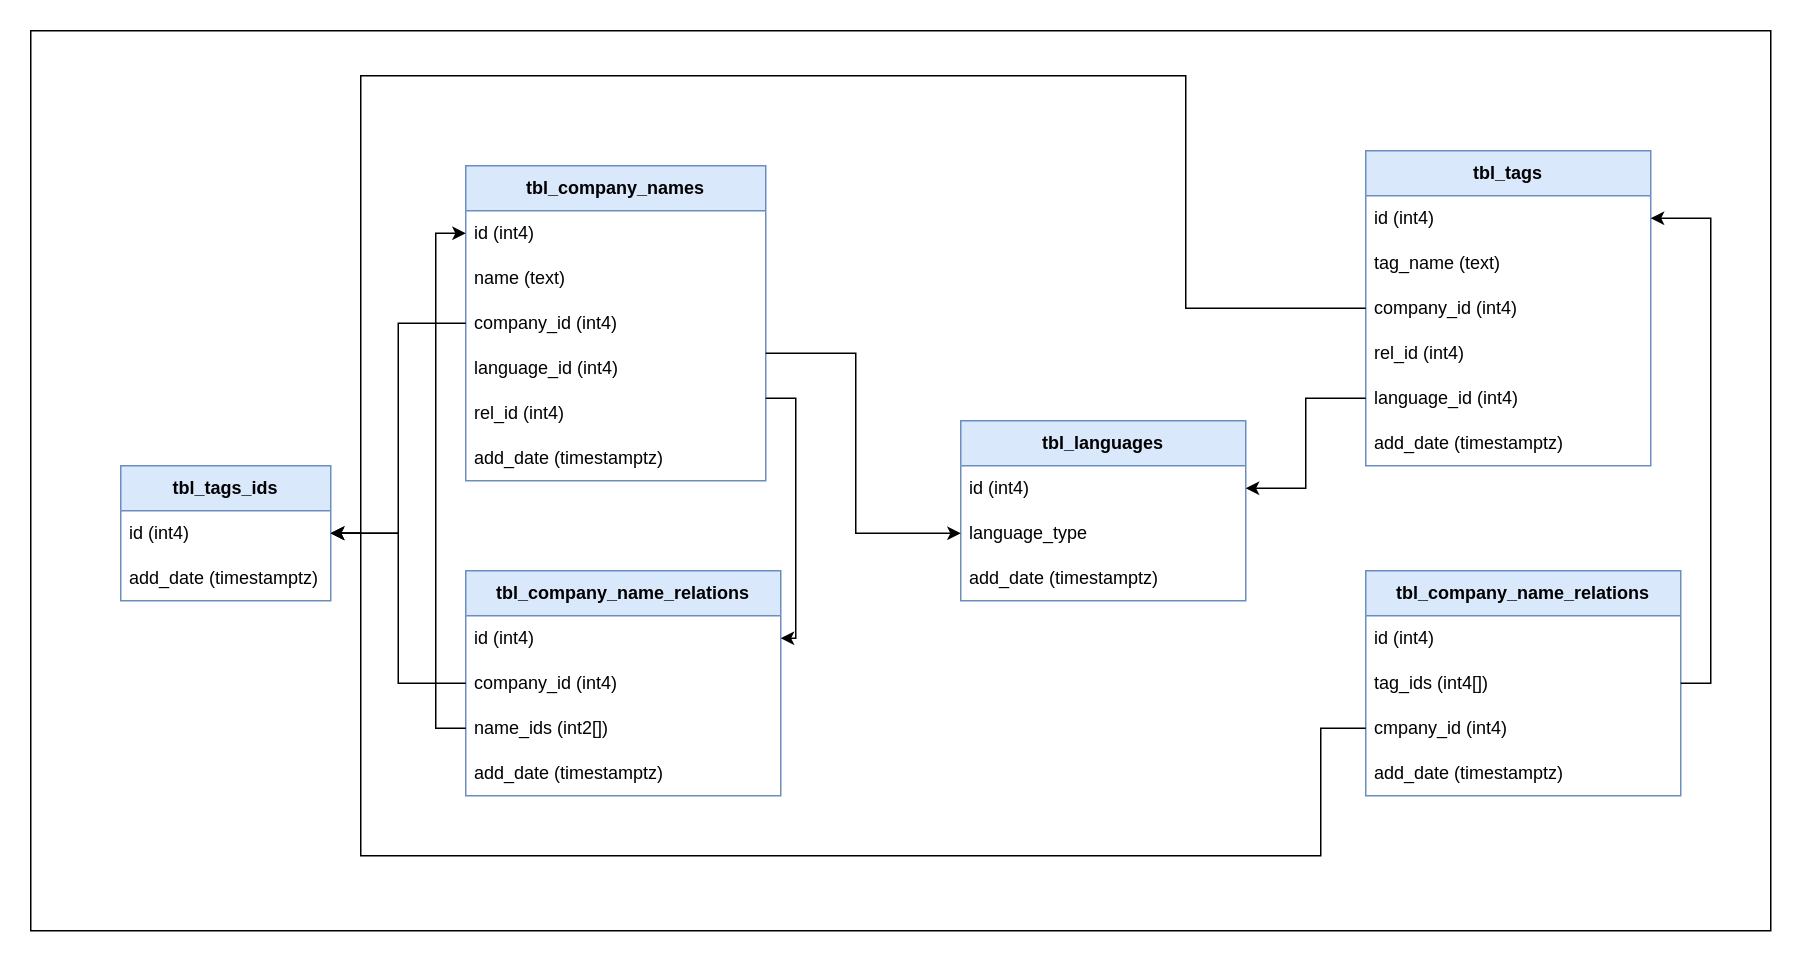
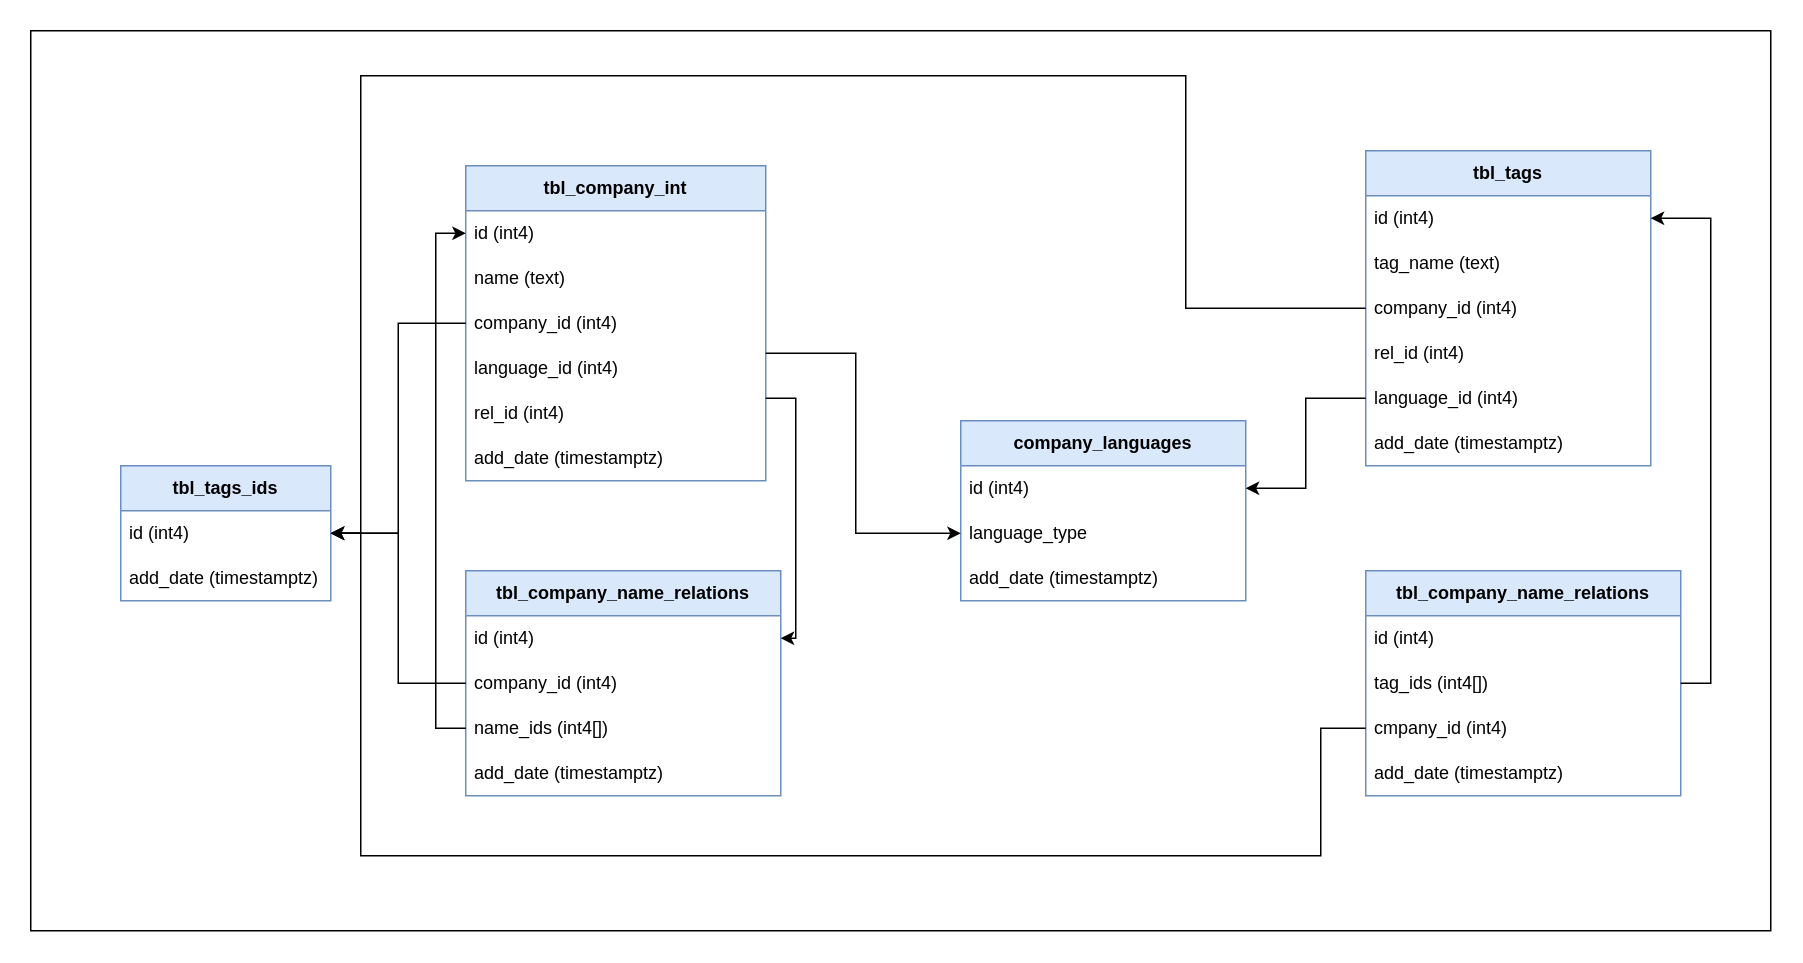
node "tbl_company_names": label "tbl_company_names" -> "tbl_company_int"
node "tbl_languages": label "tbl_languages" -> "company_languages"
node "name_ids (int2[])": label "name_ids (int2[])" -> "name_ids (int4[])"
